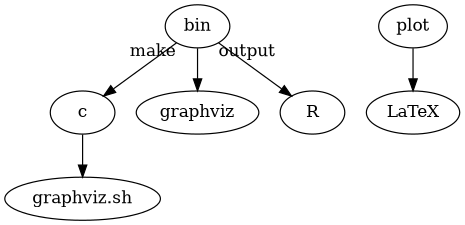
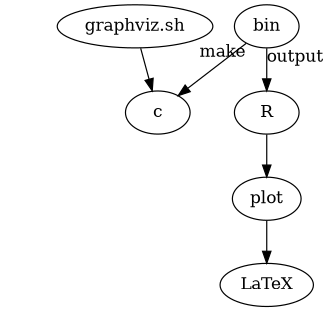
node "graphviz": removed
edge "c" -> "graphviz.sh": reversed
edge "R" -> "plot": added
